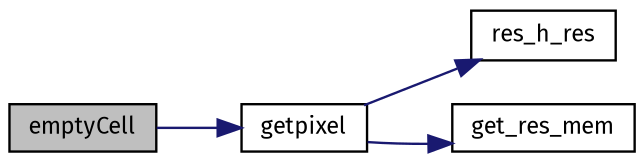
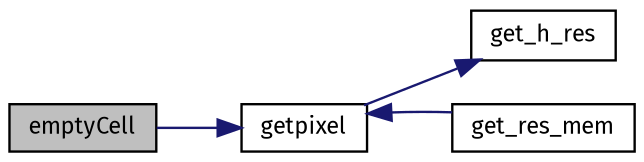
node "res_h_res": label "res_h_res" -> "get_h_res"
edge "getpixel" -> "get_res_mem": reversed
